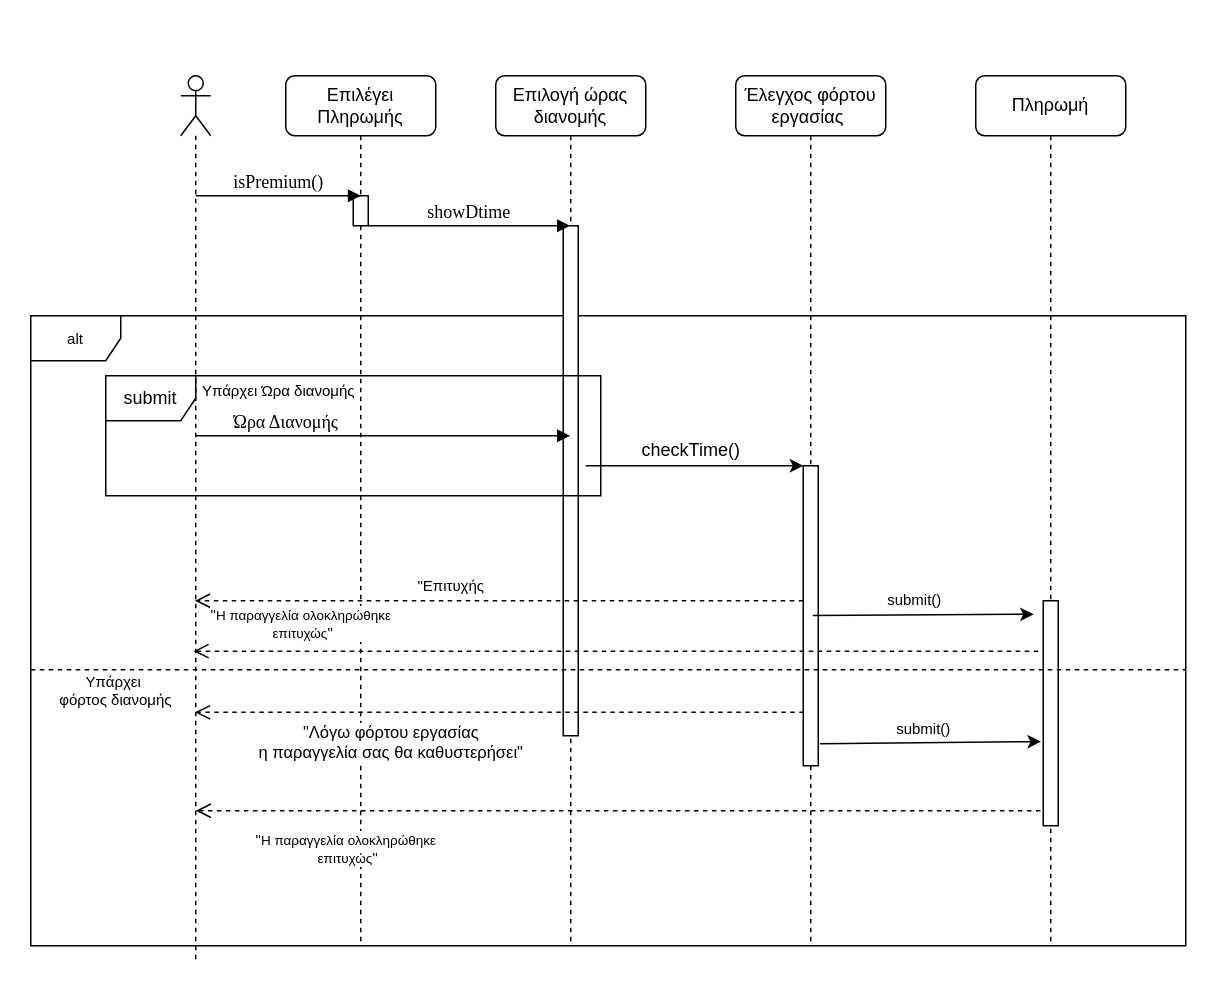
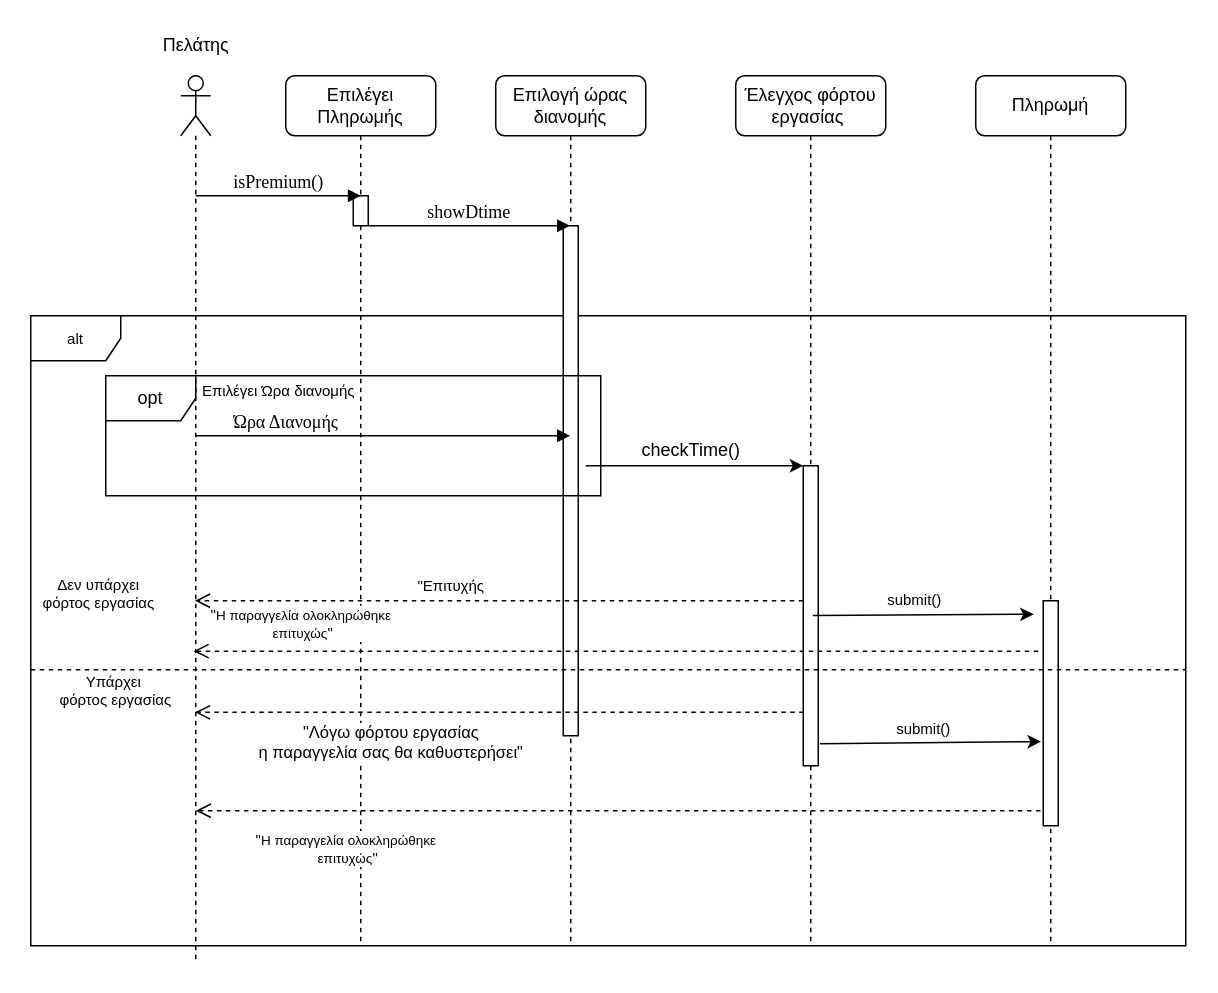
node "Πελάτης": added
node "Υπάρχει Ώρα διανομής": label "Υπάρχει Ώρα διανομής" -> "Επιλέγει Ώρα διανομής"
node "submit": label "submit" -> "opt"
node "Δεν υπάρχει φόρτος εργασίας": added
node "Υπάρχει φόρτος διανομής": label "Υπάρχει φόρτος διανομής" -> "Υπάρχει φόρτος εργασίας"
